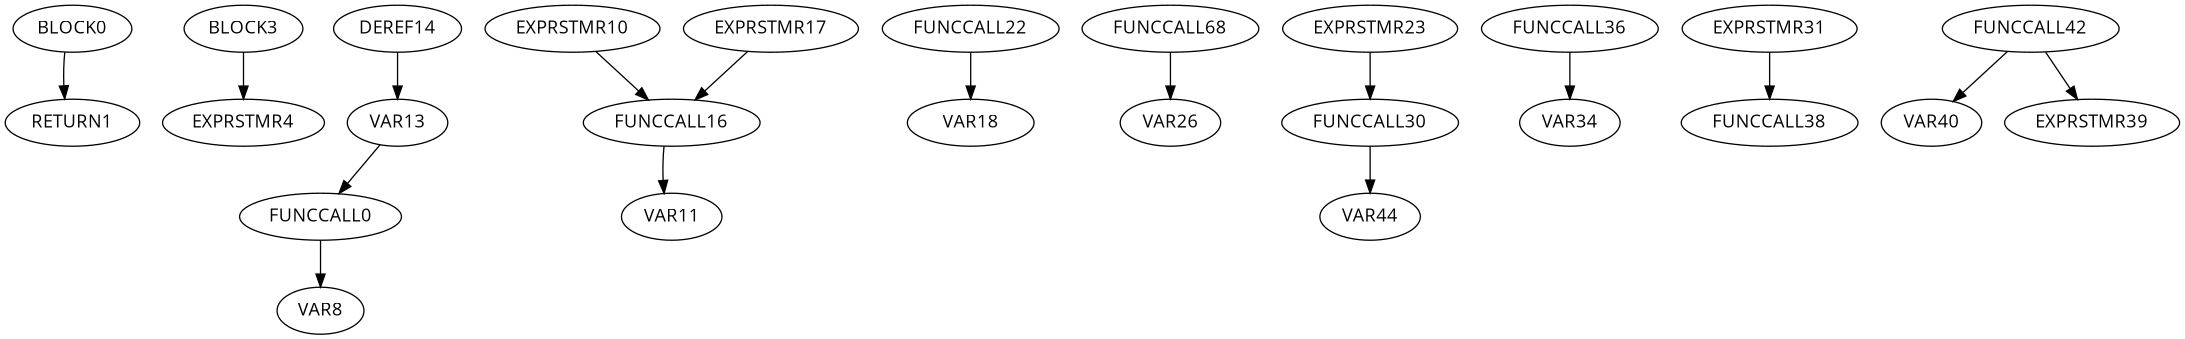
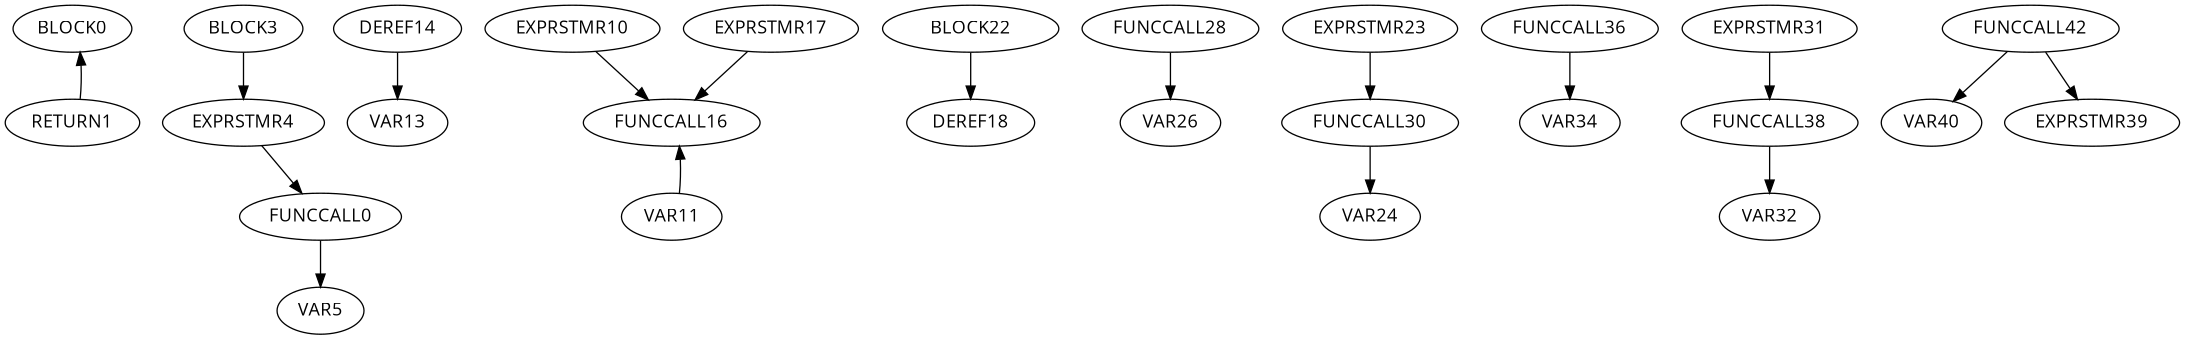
node "FUNCCALL22": label "FUNCCALL22" -> "BLOCK22"
node "FUNCCALL68": label "FUNCCALL68" -> "FUNCCALL28"
edge "BLOCK0" -> "RETURN1": reversed
node "VAR18": label "VAR18" -> "DEREF18"
edge "FUNCCALL16" -> "VAR11": reversed
edge "VAR13" -> "FUNCCALL0": now "EXPRSTMR4" -> "FUNCCALL0"
node "VAR44": label "VAR44" -> "VAR24"
node "VAR32": added
node "VAR8": label "VAR8" -> "VAR5"
